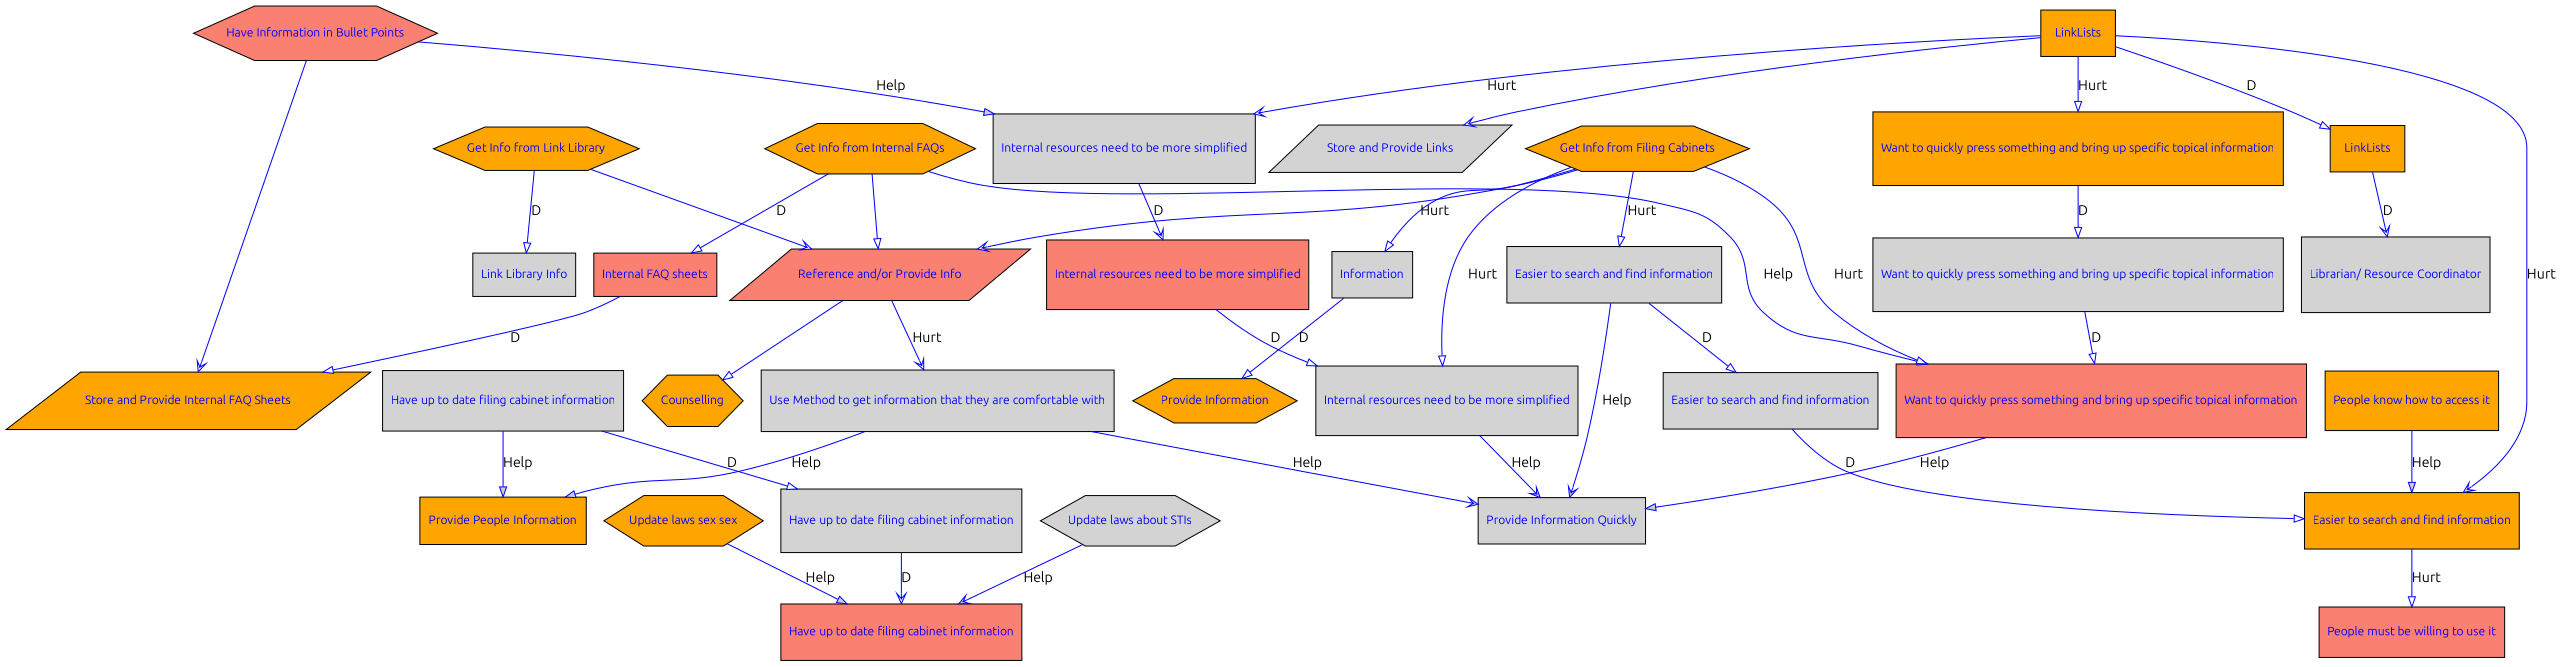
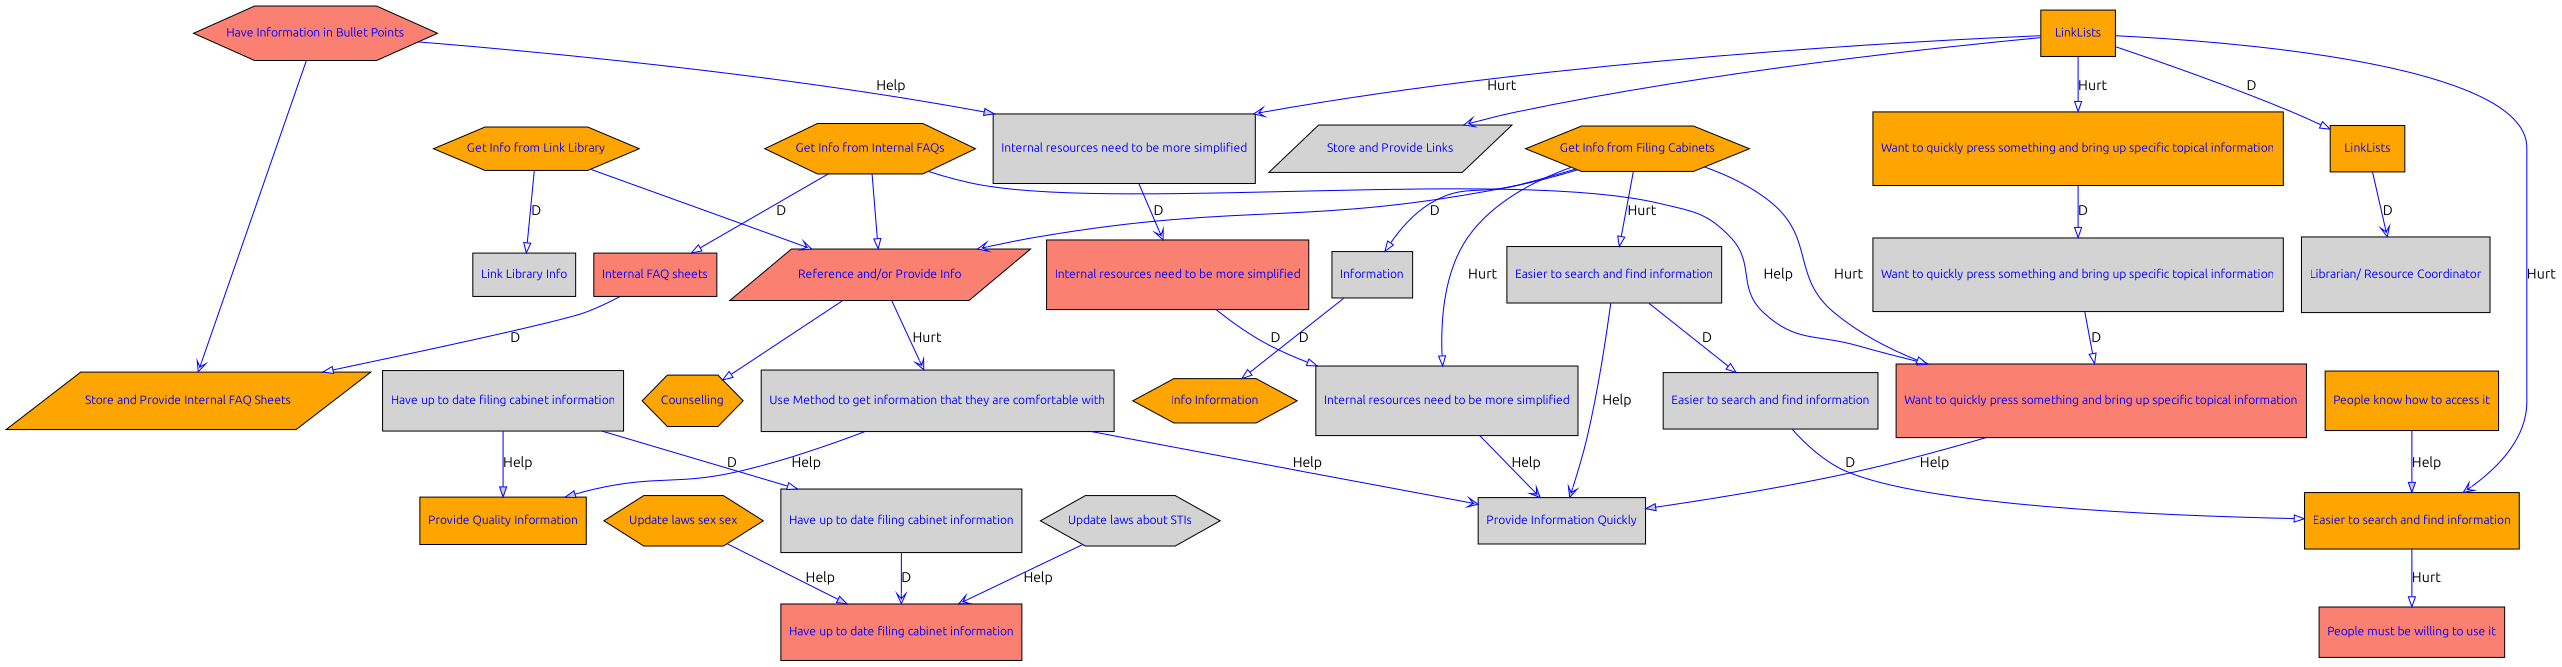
edge "Get Info from Filing Cabinets" -> "Information": label "Hurt" -> "D"
node "Provide Information": label "Provide Information" -> "Info Information"
node "Provide People Information": label "Provide People Information" -> "Provide Quality Information"
